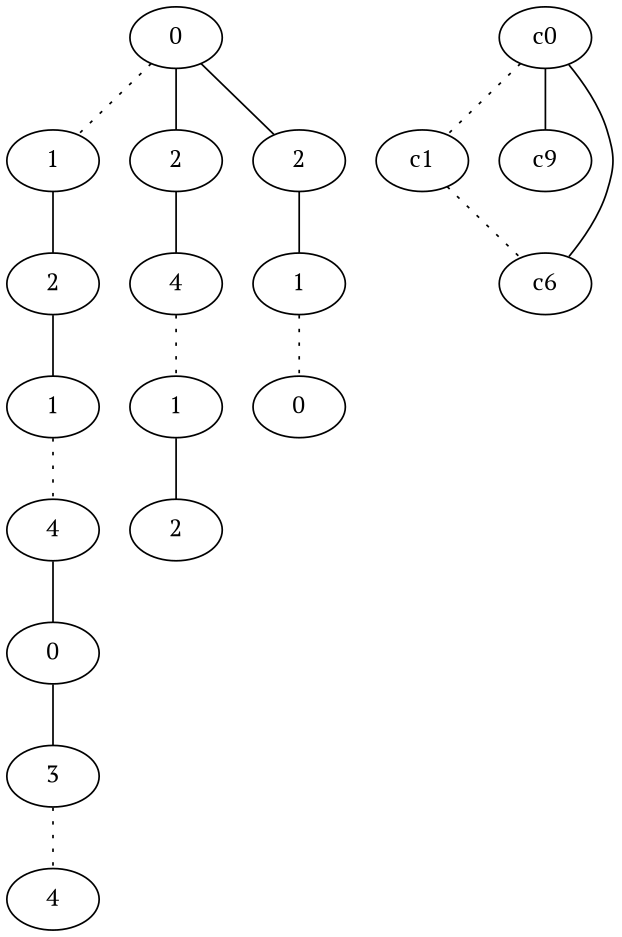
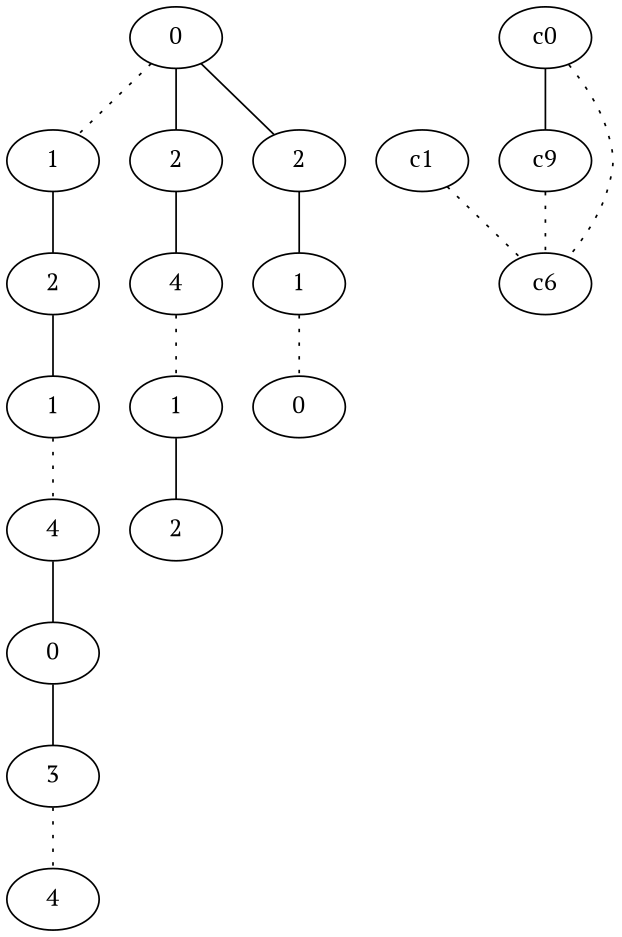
edge "c0" -- "c1": removed
edge "c0" -- "c6": style solid -> dotted
edge "c9" -- "c6": added
